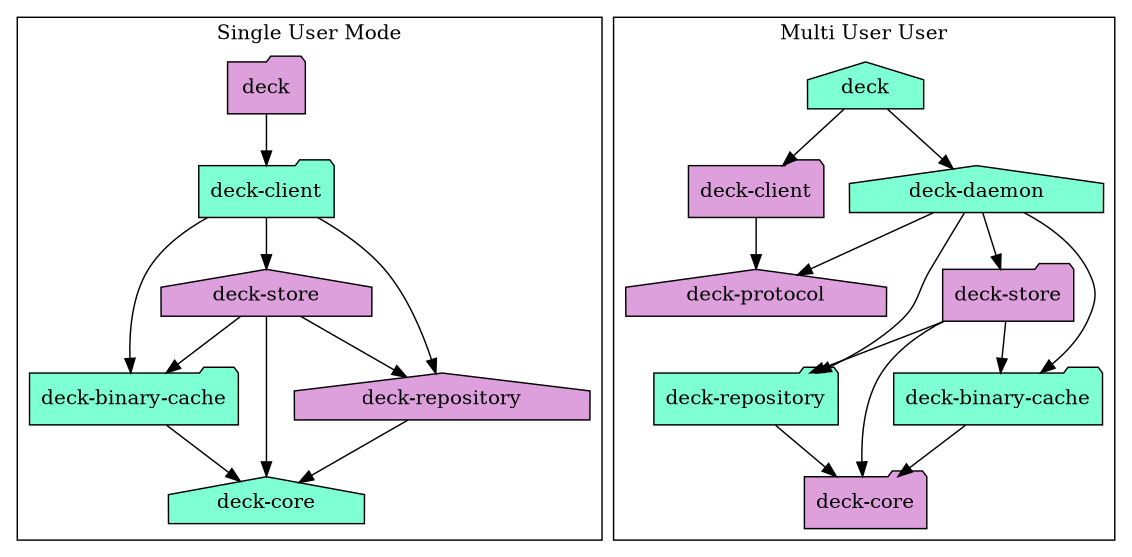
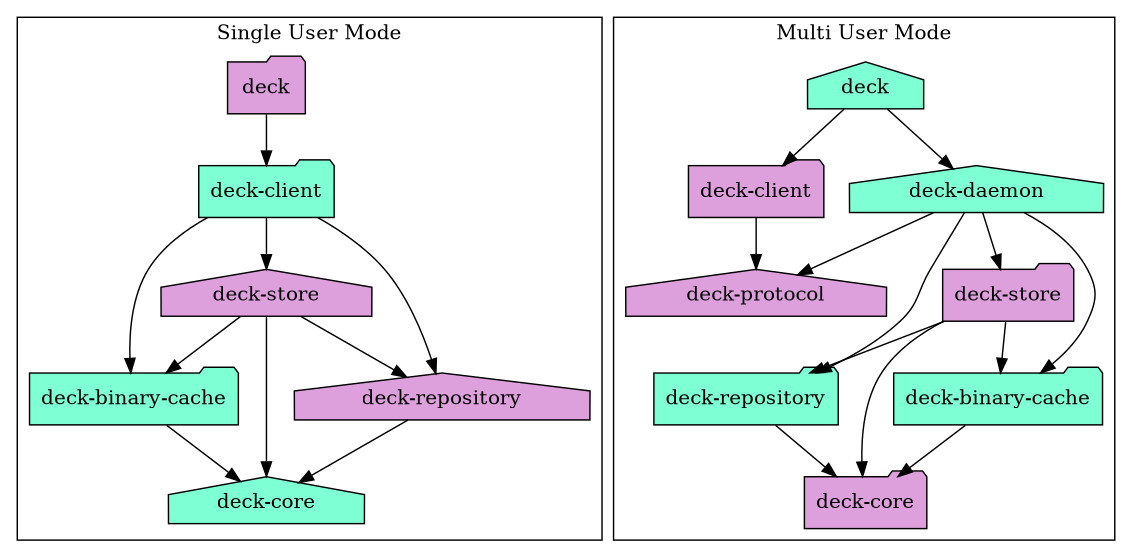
cluster "Multi User User": label "Multi User User" -> "Multi User Mode"
